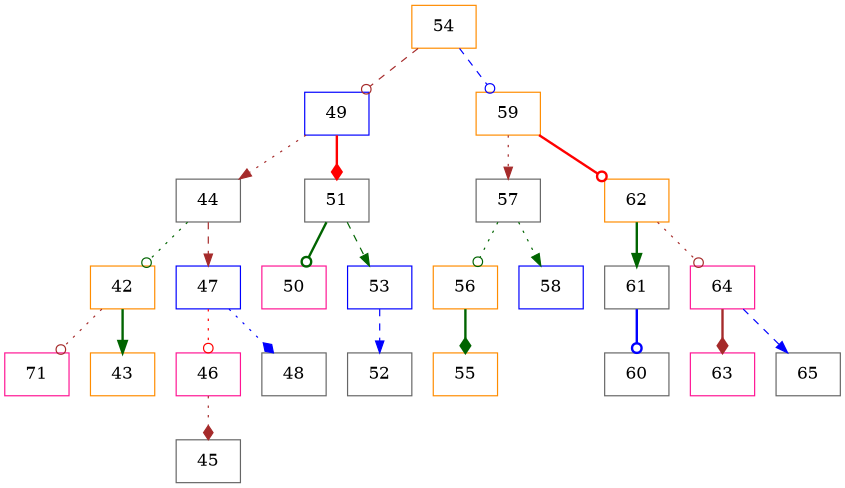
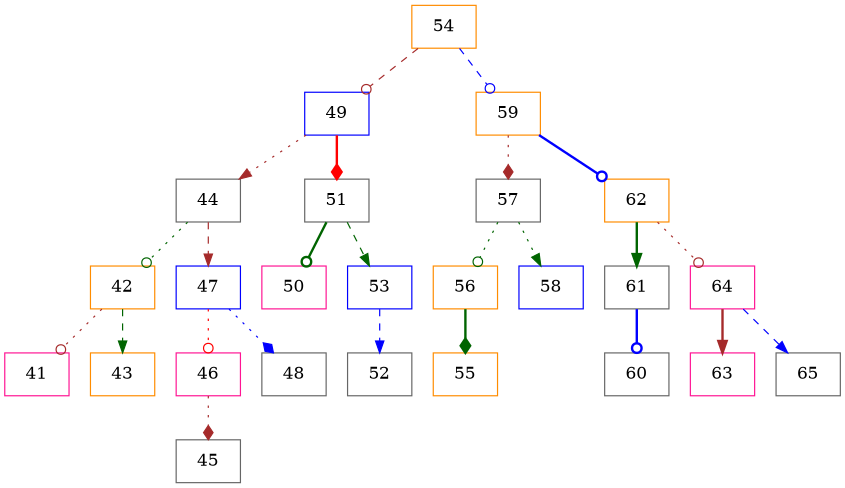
edge "59" -> "57": arrowhead normal -> diamond
edge "59" -> "62": color red -> blue
edge "64" -> "63": arrowhead diamond -> normal
edge "42" -> "43": style bold -> dashed
node "71": label "71" -> "41"
